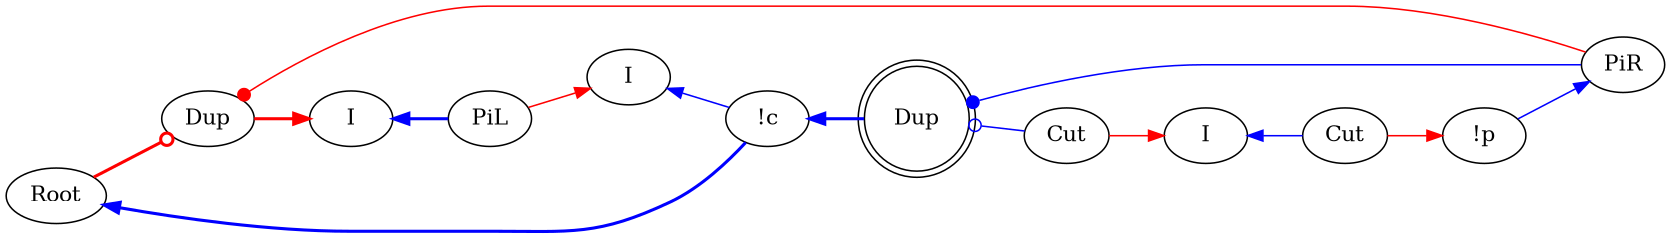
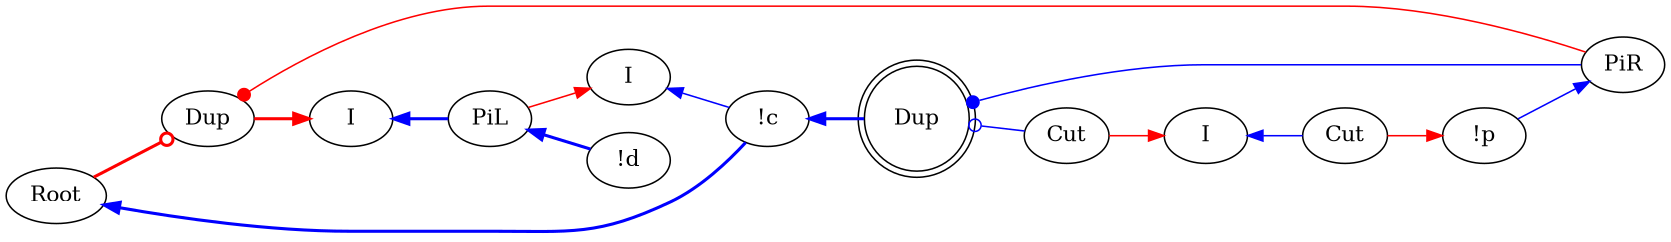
node "!d": added
